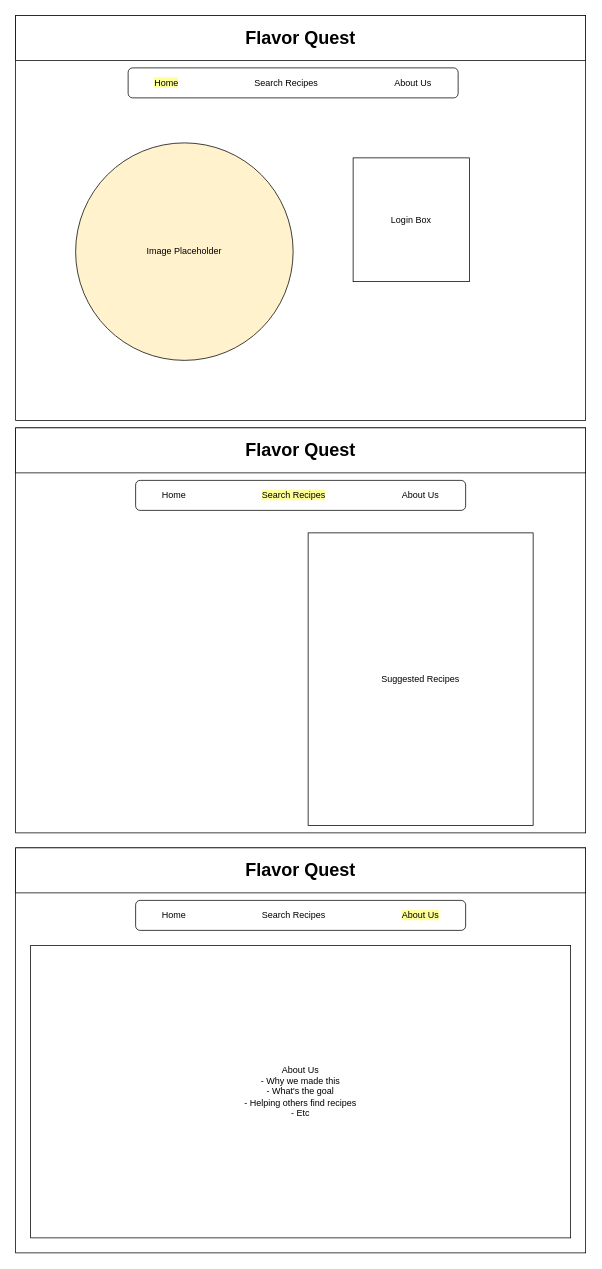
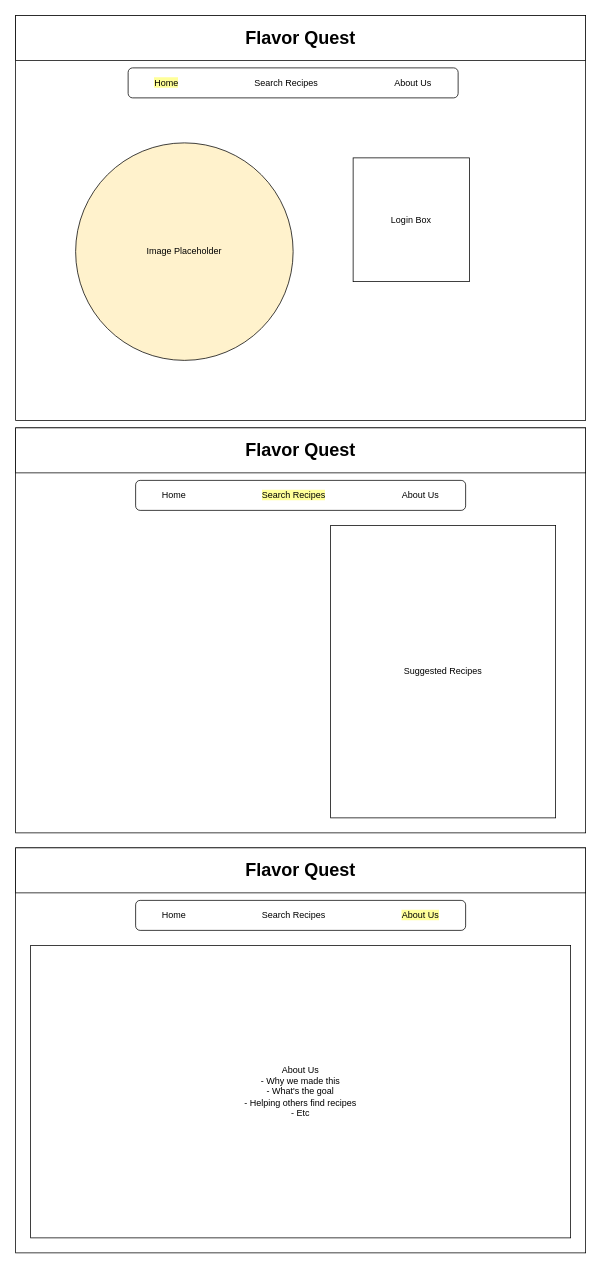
node "Suggested Recipes": moved (420, 679) -> (443, 672)
